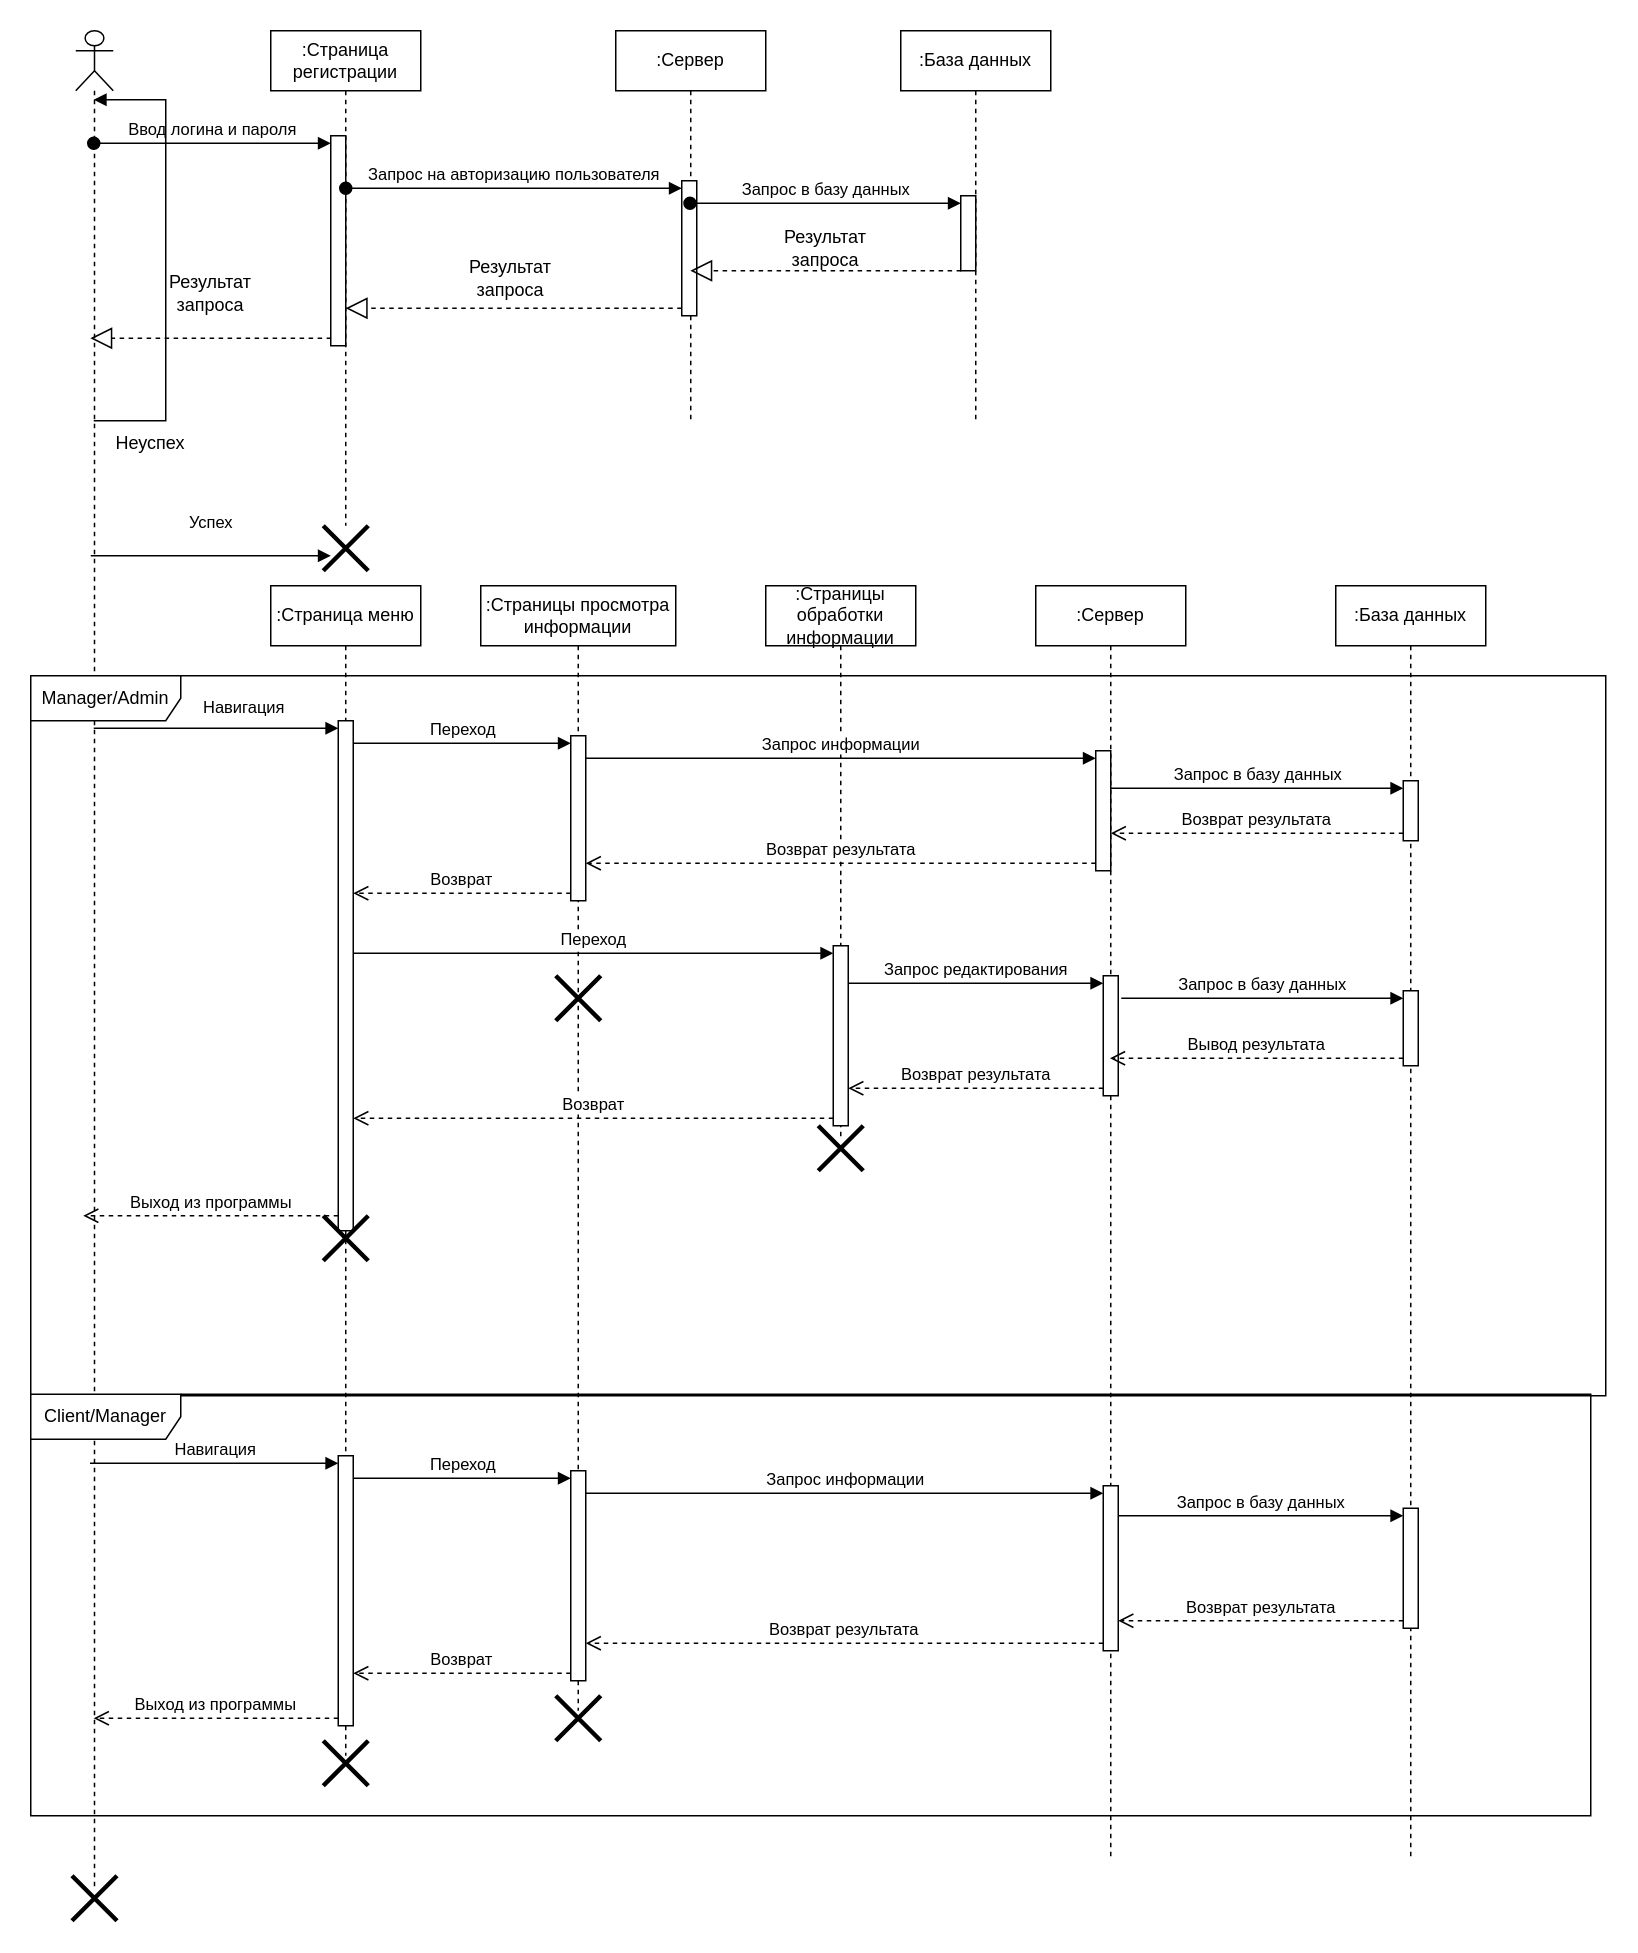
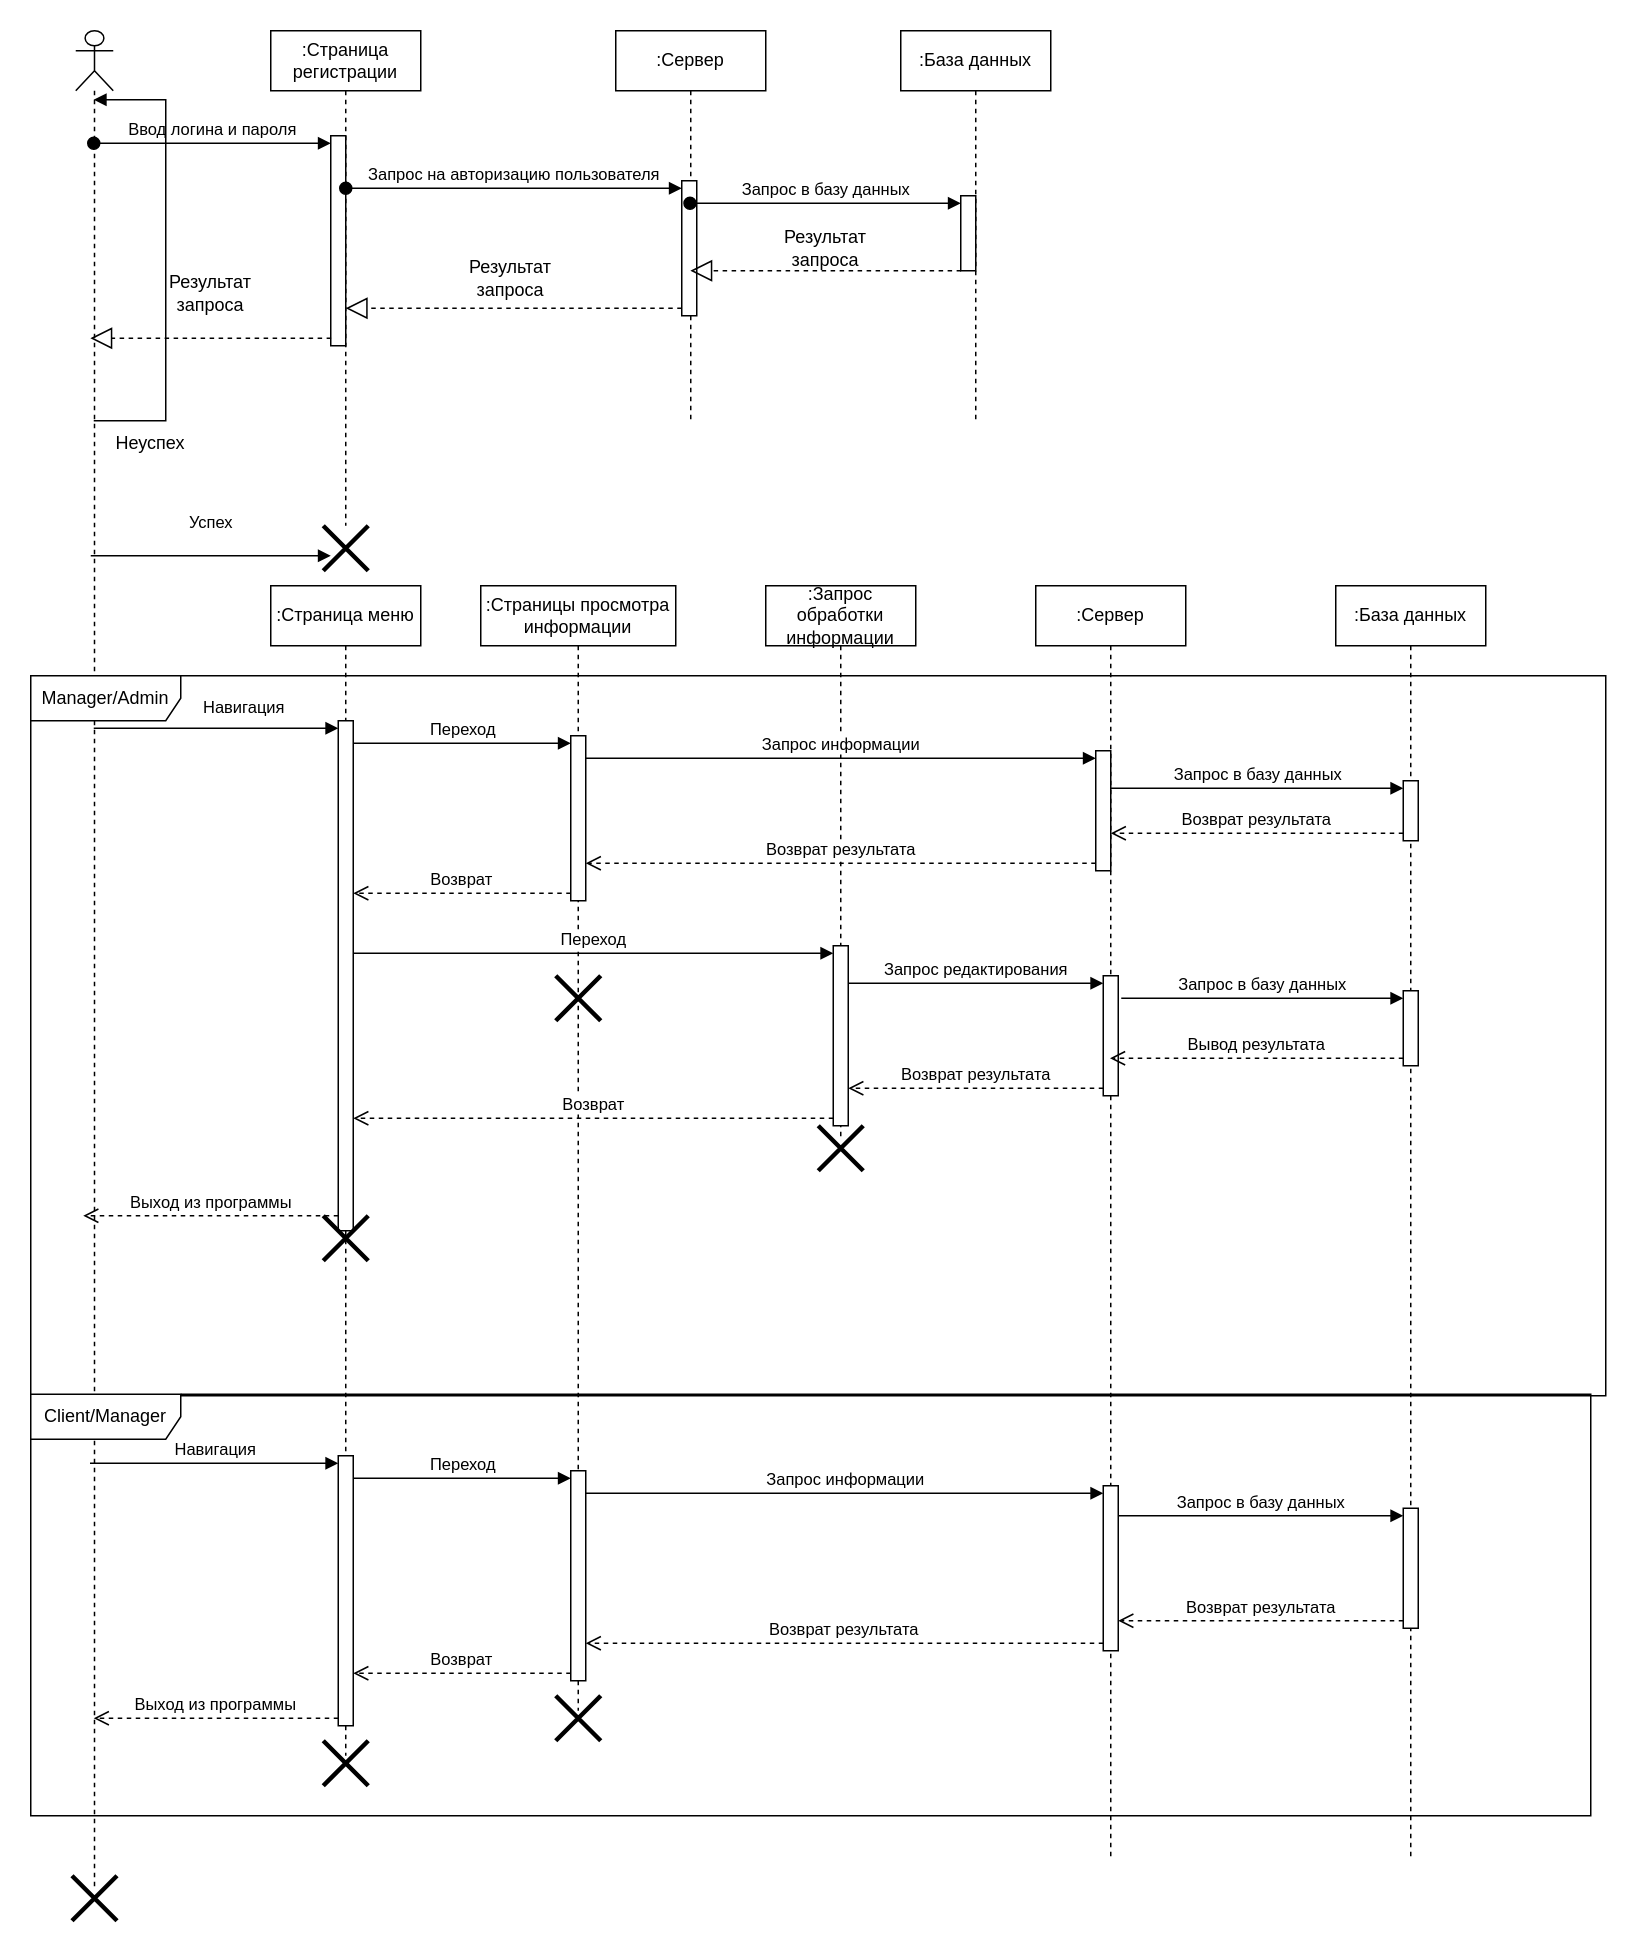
node ":Страницы обработки информации": label ":Страницы обработки информации" -> ":Запрос обработки информации"
